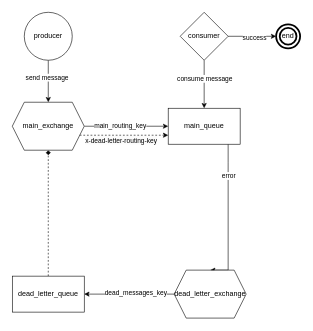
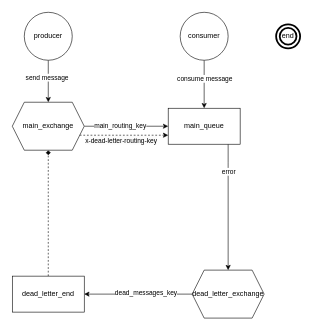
node "consumer": shape diamond -> ellipse
edge "consumer" -> "end": removed, label "success"
node "dead_letter_queue": label "dead_letter_queue" -> "dead_letter_end"
node "dead_letter_exchange": moved (210, 294) -> (228, 294)
